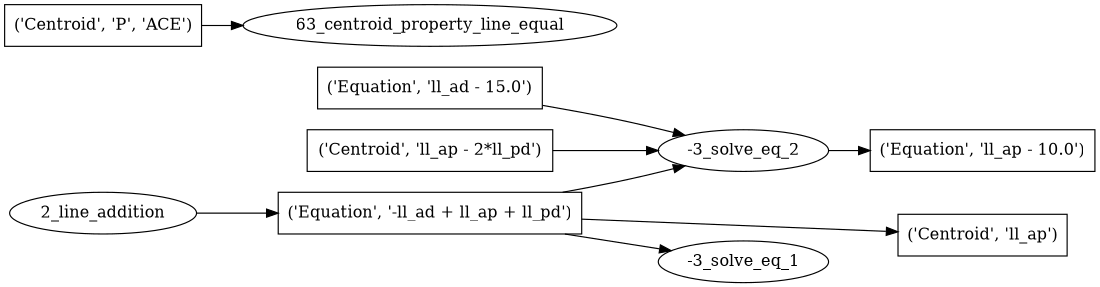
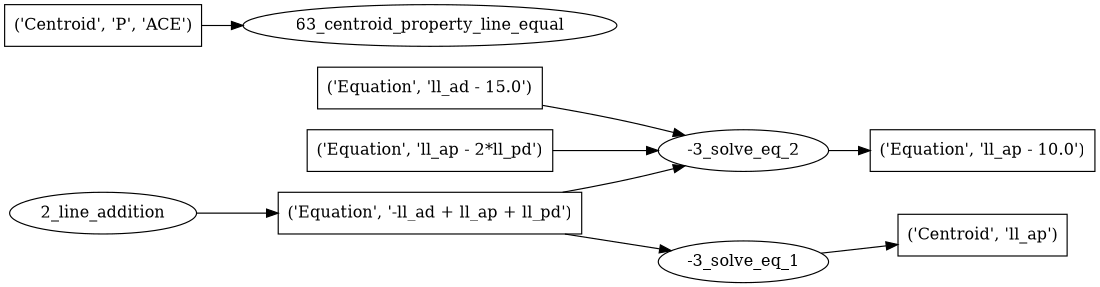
node "('Centroid', 'll_ap - 2*ll_pd')": label "('Centroid', 'll_ap - 2*ll_pd')" -> "('Equation', 'll_ap - 2*ll_pd')"
edge "('Equation', '-ll_ad + ll_ap + ll_pd')" -> "('Centroid', 'll_ap')": now "-3_solve_eq_1" -> "('Centroid', 'll_ap')"
